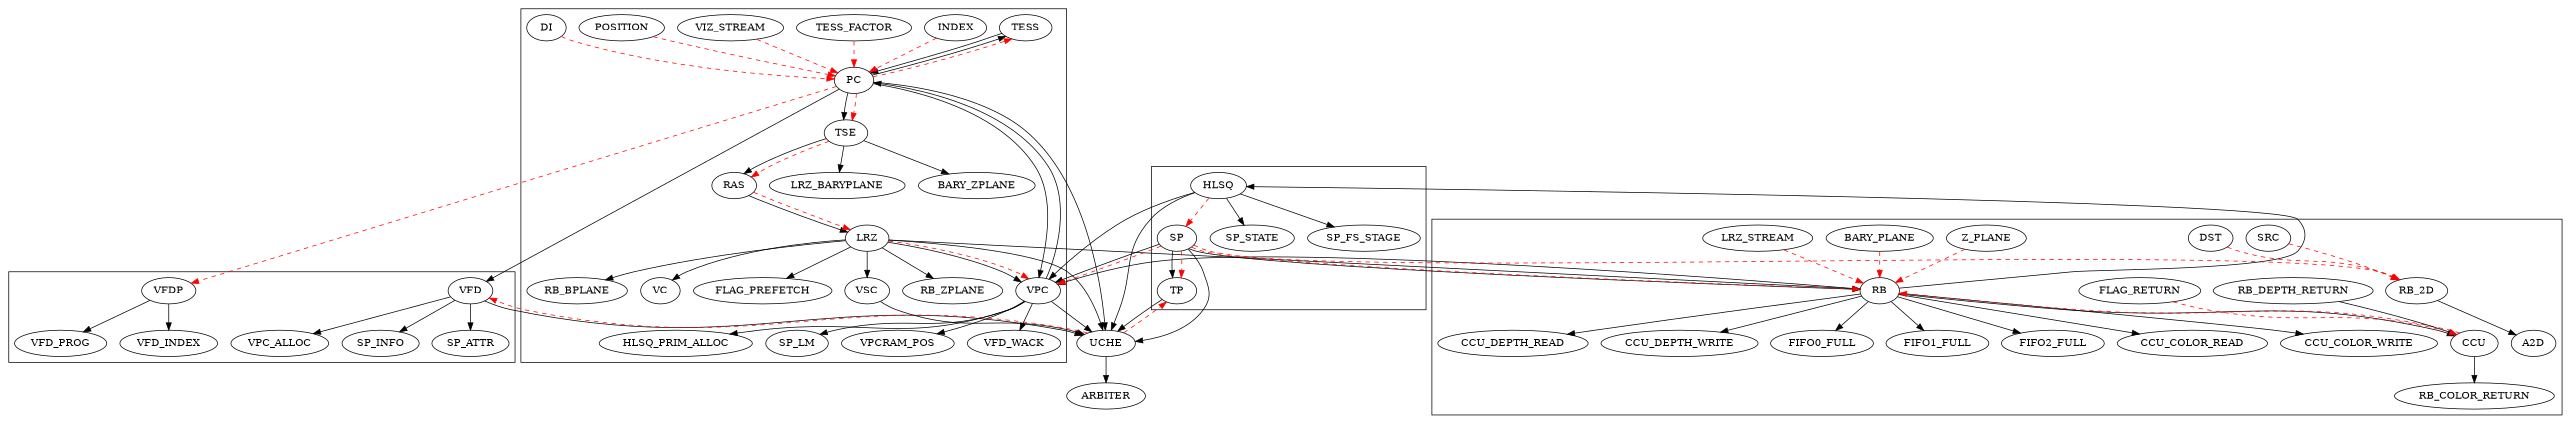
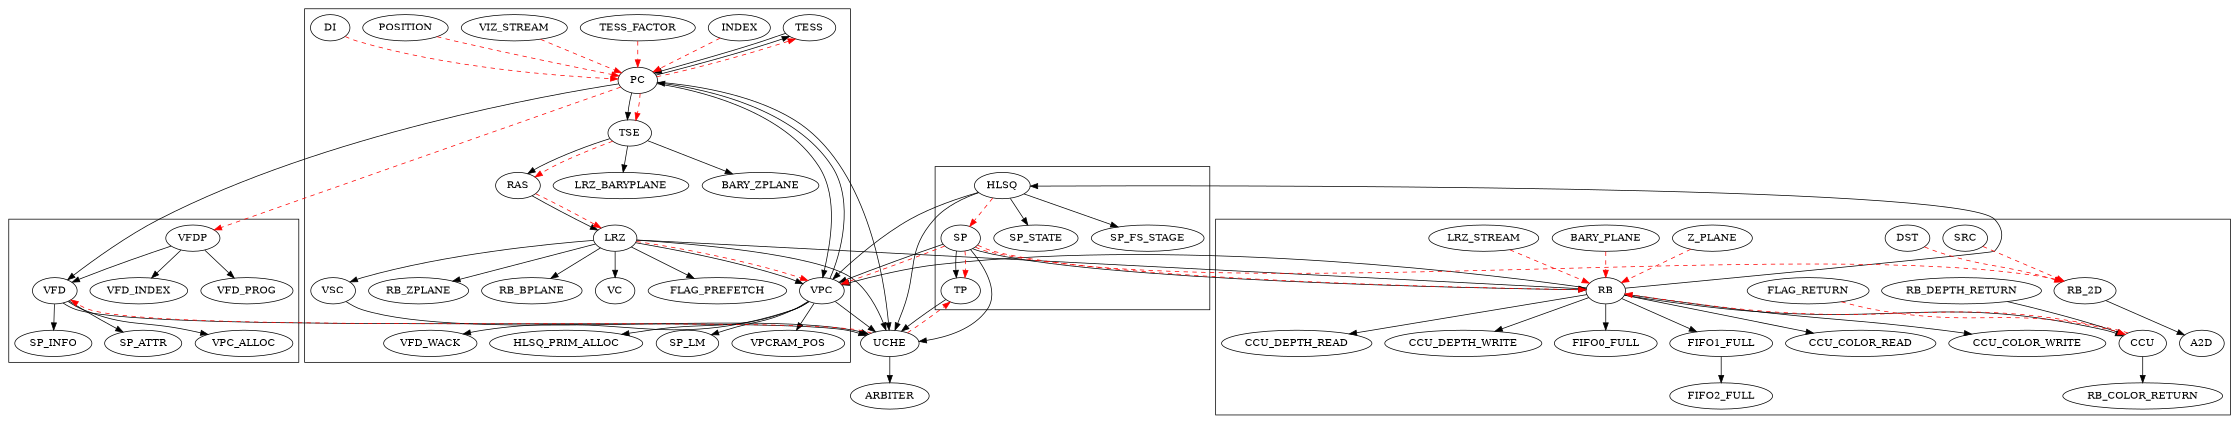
edge "VFDP" -> "VFD": added
edge "RB" -> "FIFO2_FULL": now "FIFO1_FULL" -> "FIFO2_FULL"
